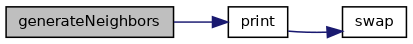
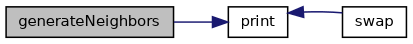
edge "print" -> "swap": reversed
